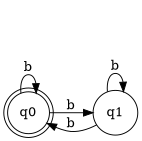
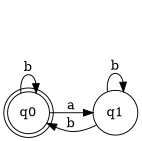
edge "q0" -> "q1": label "b" -> "a"
